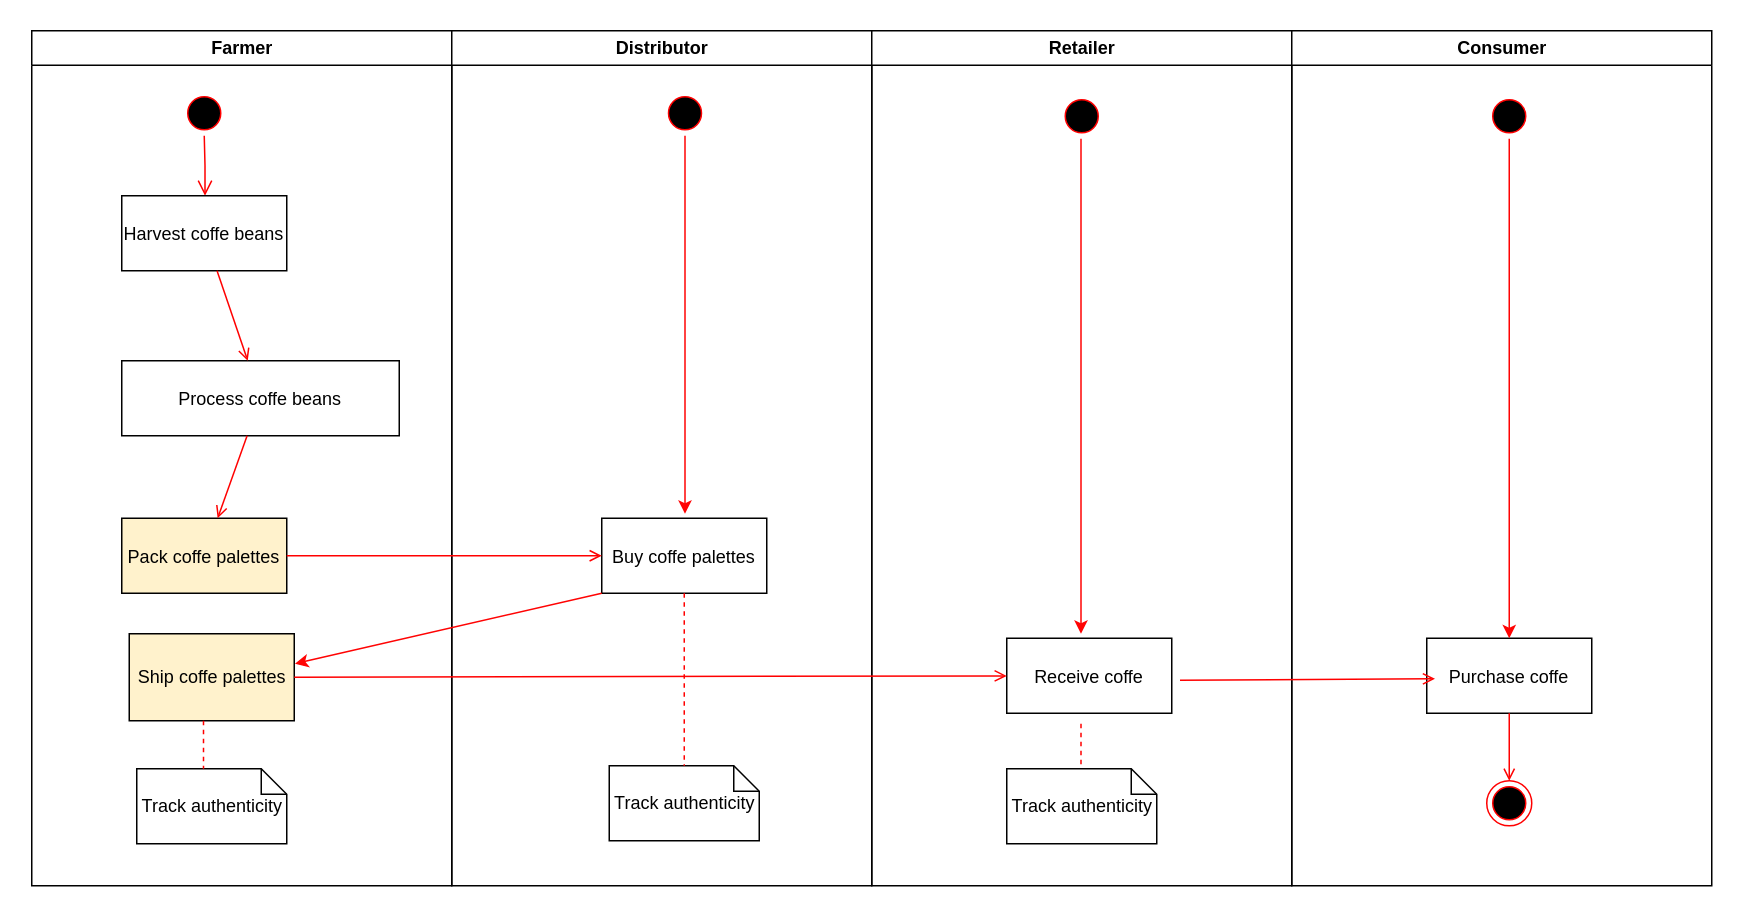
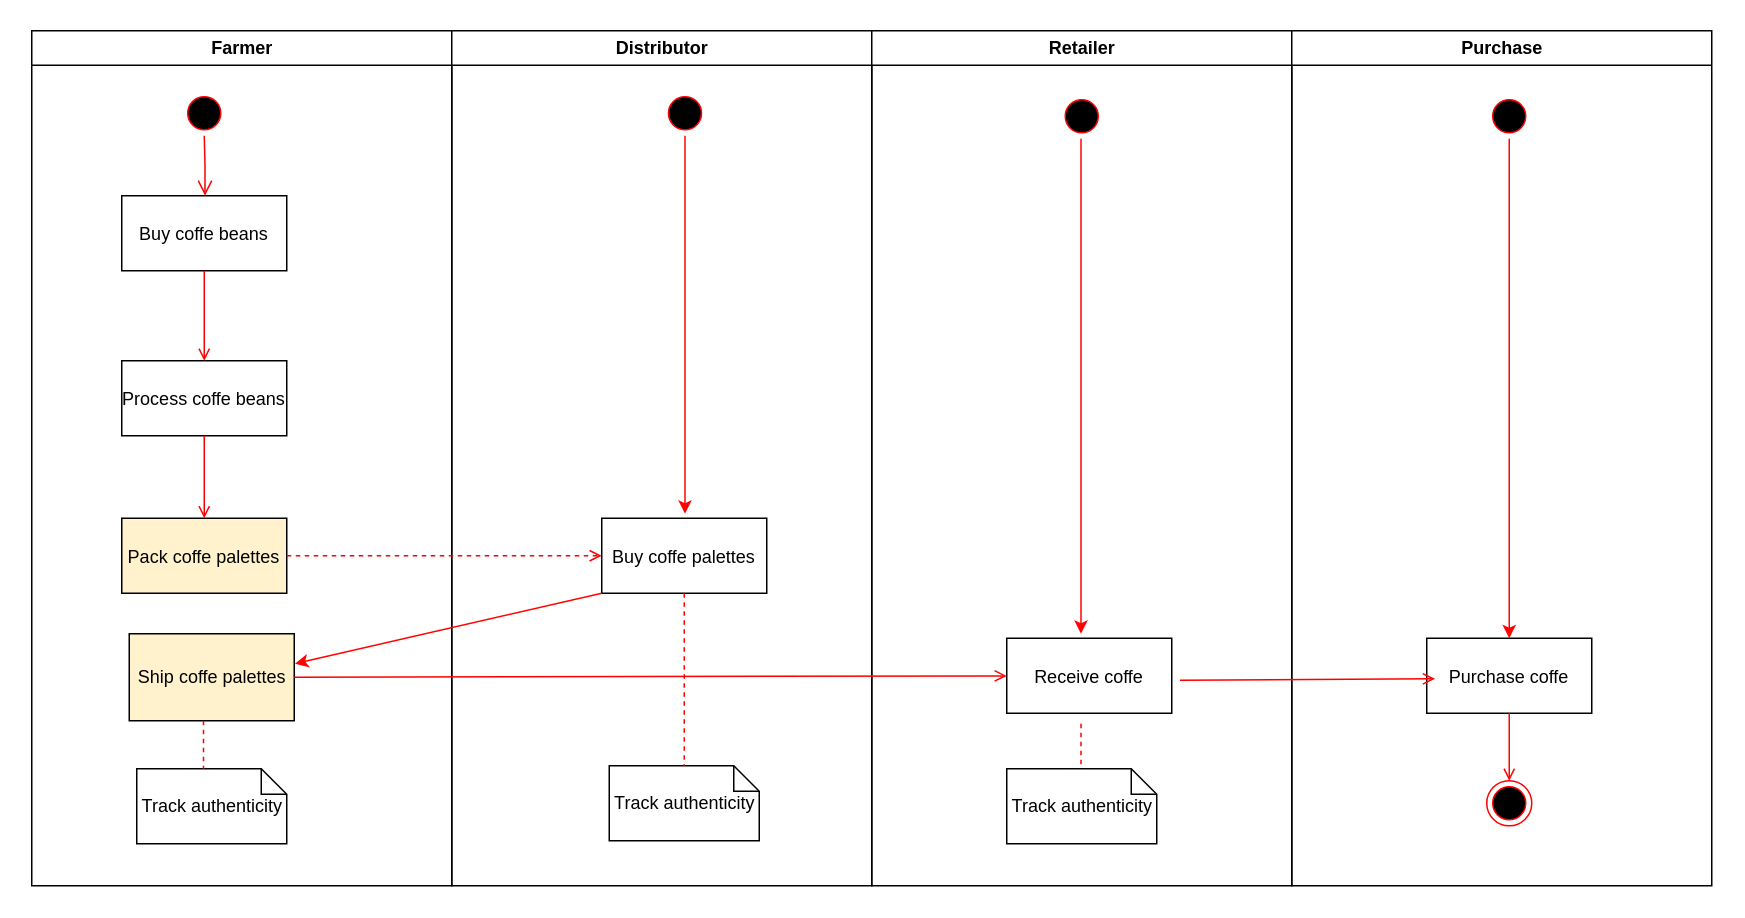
node "Consumer": label "Consumer" -> "Purchase"
node "Harvest coffe beans": label "Harvest coffe beans" -> "Buy coffe beans"
node "Process coffe beans": size 278x75 -> 165x75
edge "Pack coffe palettes" -> "Buy coffe palettes": style solid -> dashed
